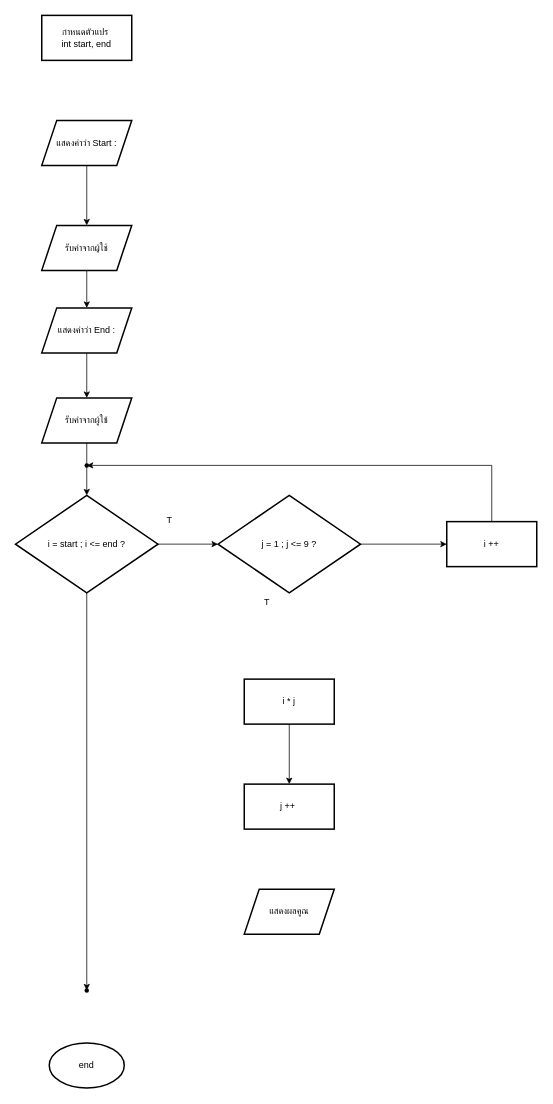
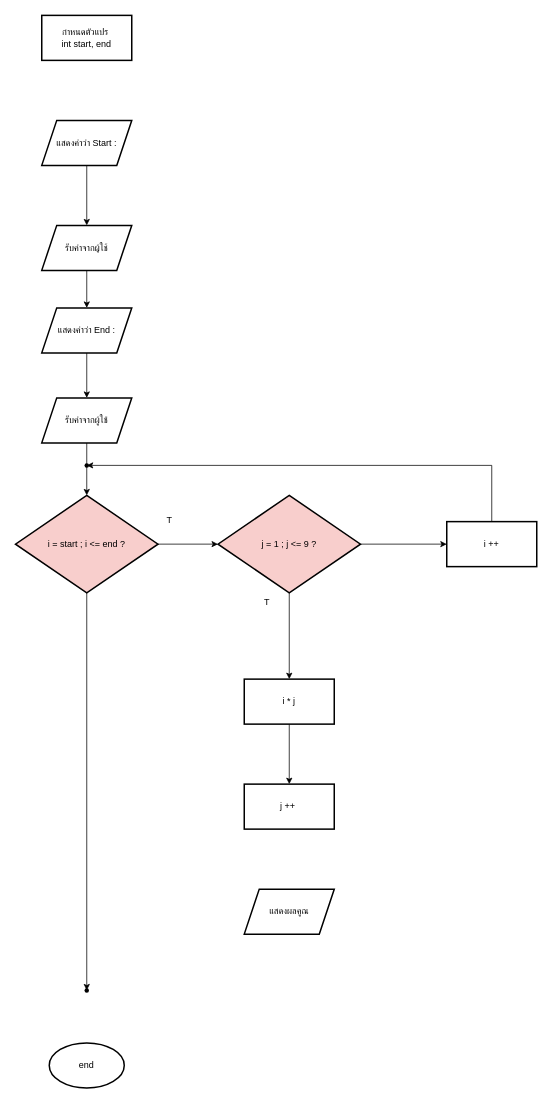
node "i = start ; i <= end ?": fillcolor #ffffff -> #f8cecc
node "j = 1 ; j <= 9 ?": fillcolor #ffffff -> #f8cecc
edge "j = 1 ; j <= 9 ?" -> "i * j": added
